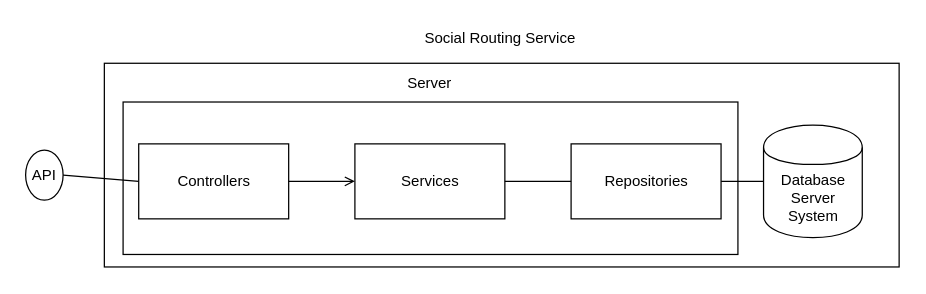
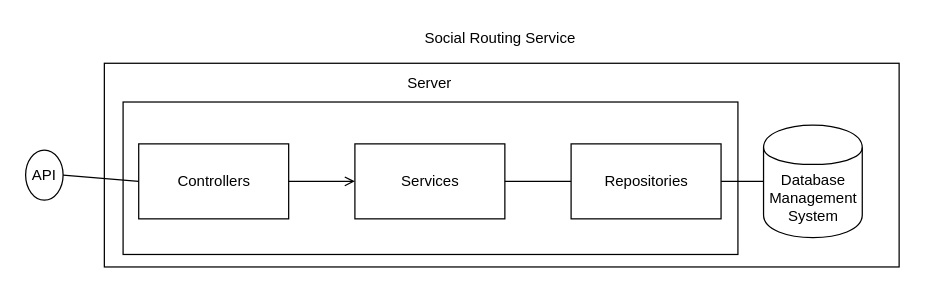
node "Database Server System": label "Database Server System" -> "Database Management System"
